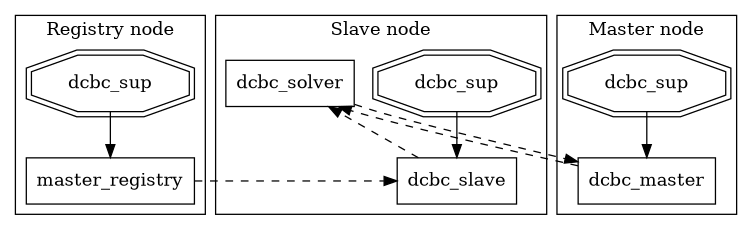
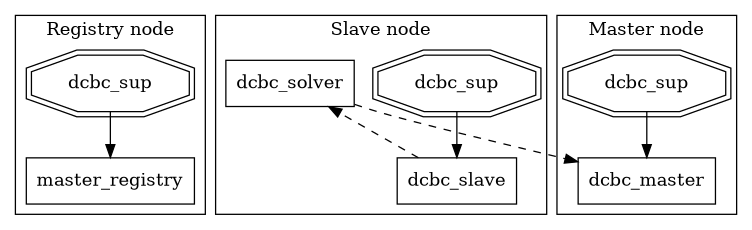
edge "dcbc_master" -> "dcbc_solver": removed
edge "master_registry" -> "dcbc_slave": removed
